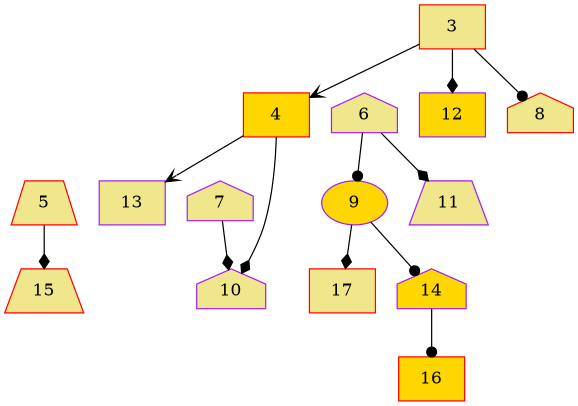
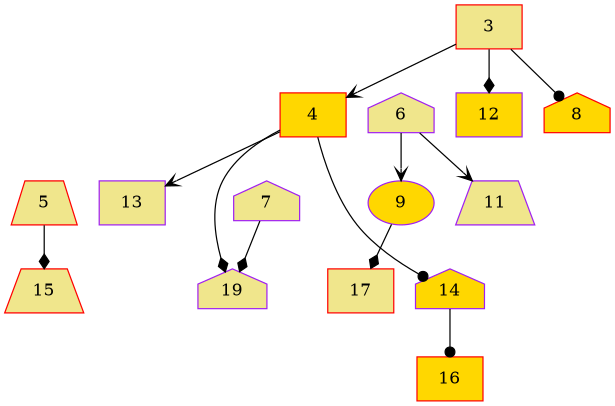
node "8": fillcolor khaki -> gold
edge "6" -> "9": arrowhead dot -> vee
edge "6" -> "11": arrowhead diamond -> vee
edge "9" -> "14": now "4" -> "14"
node "10": label "10" -> "19"
